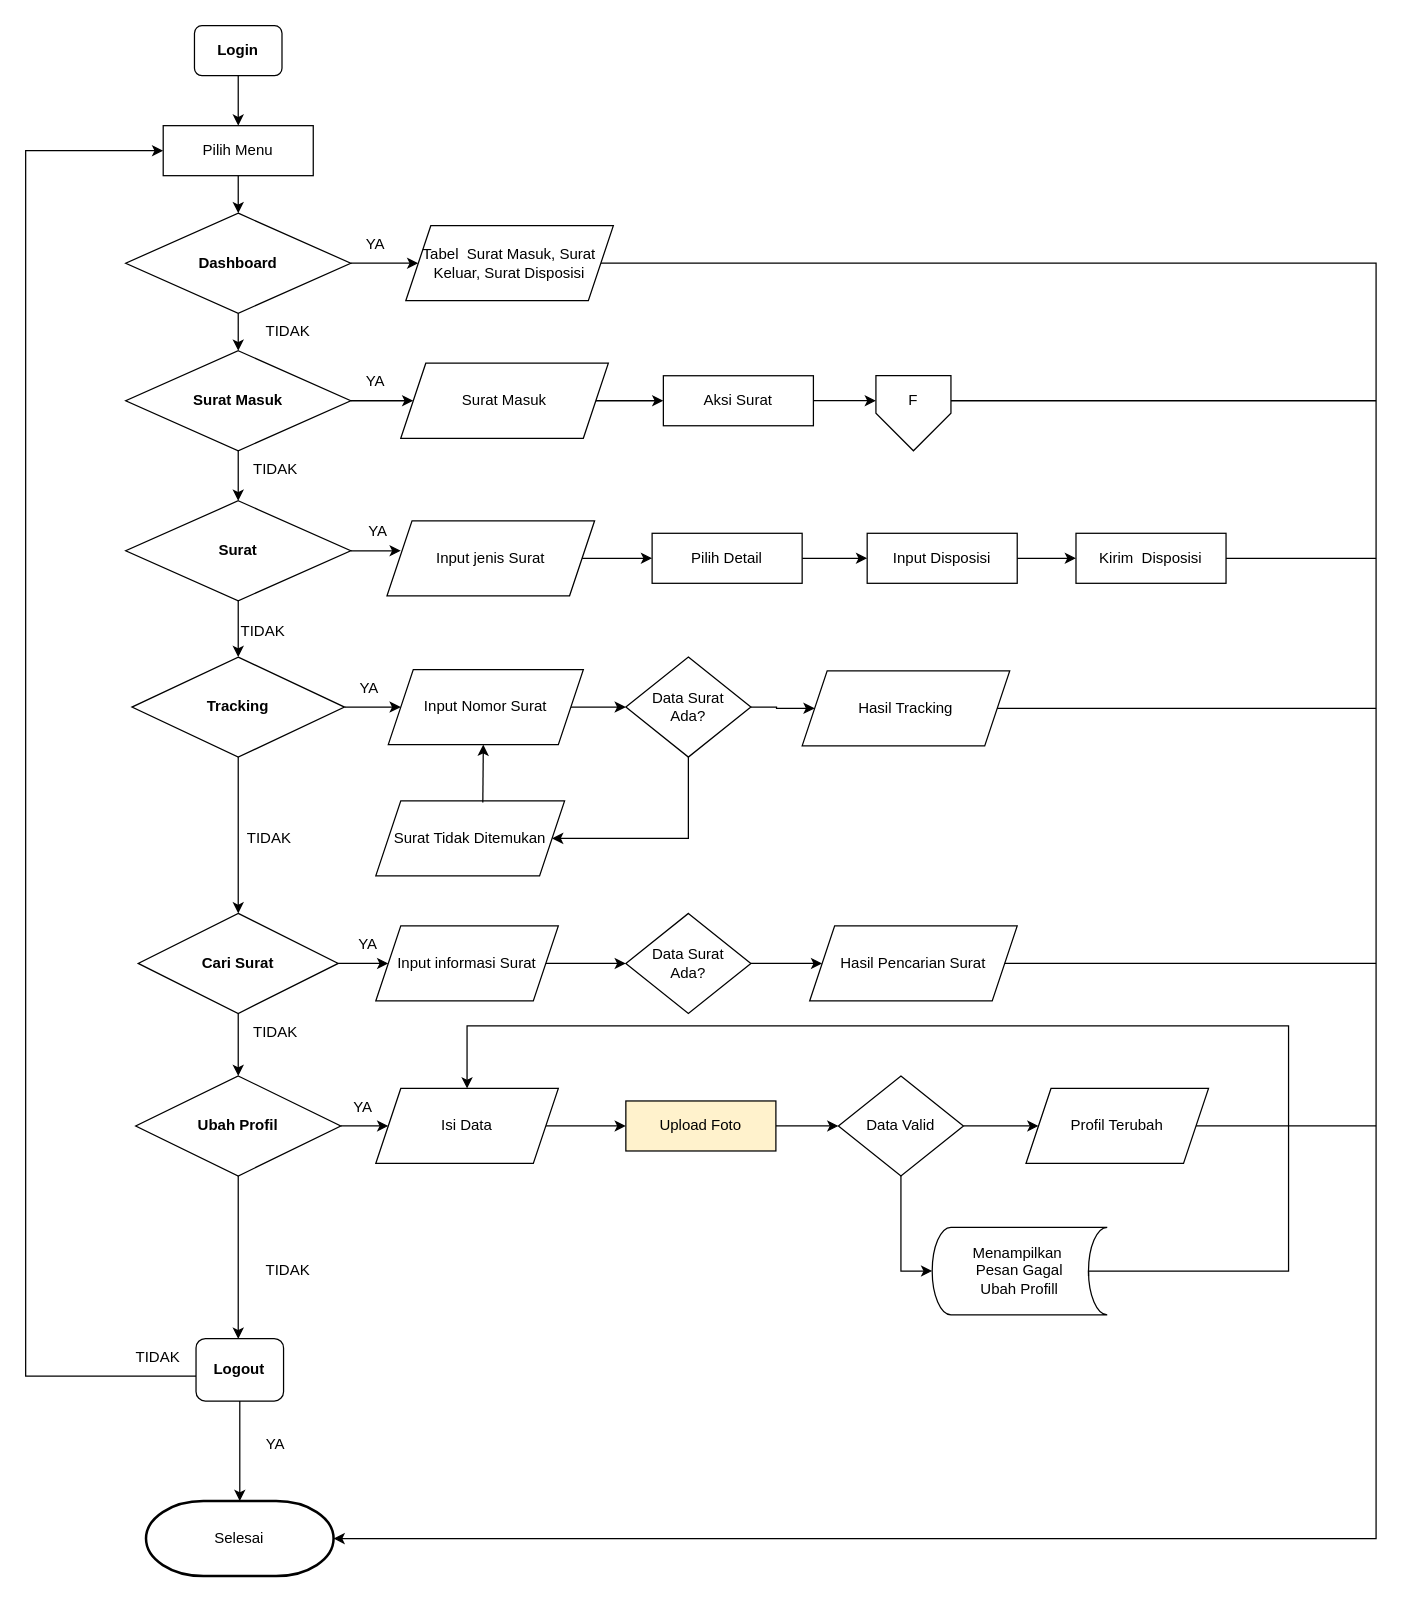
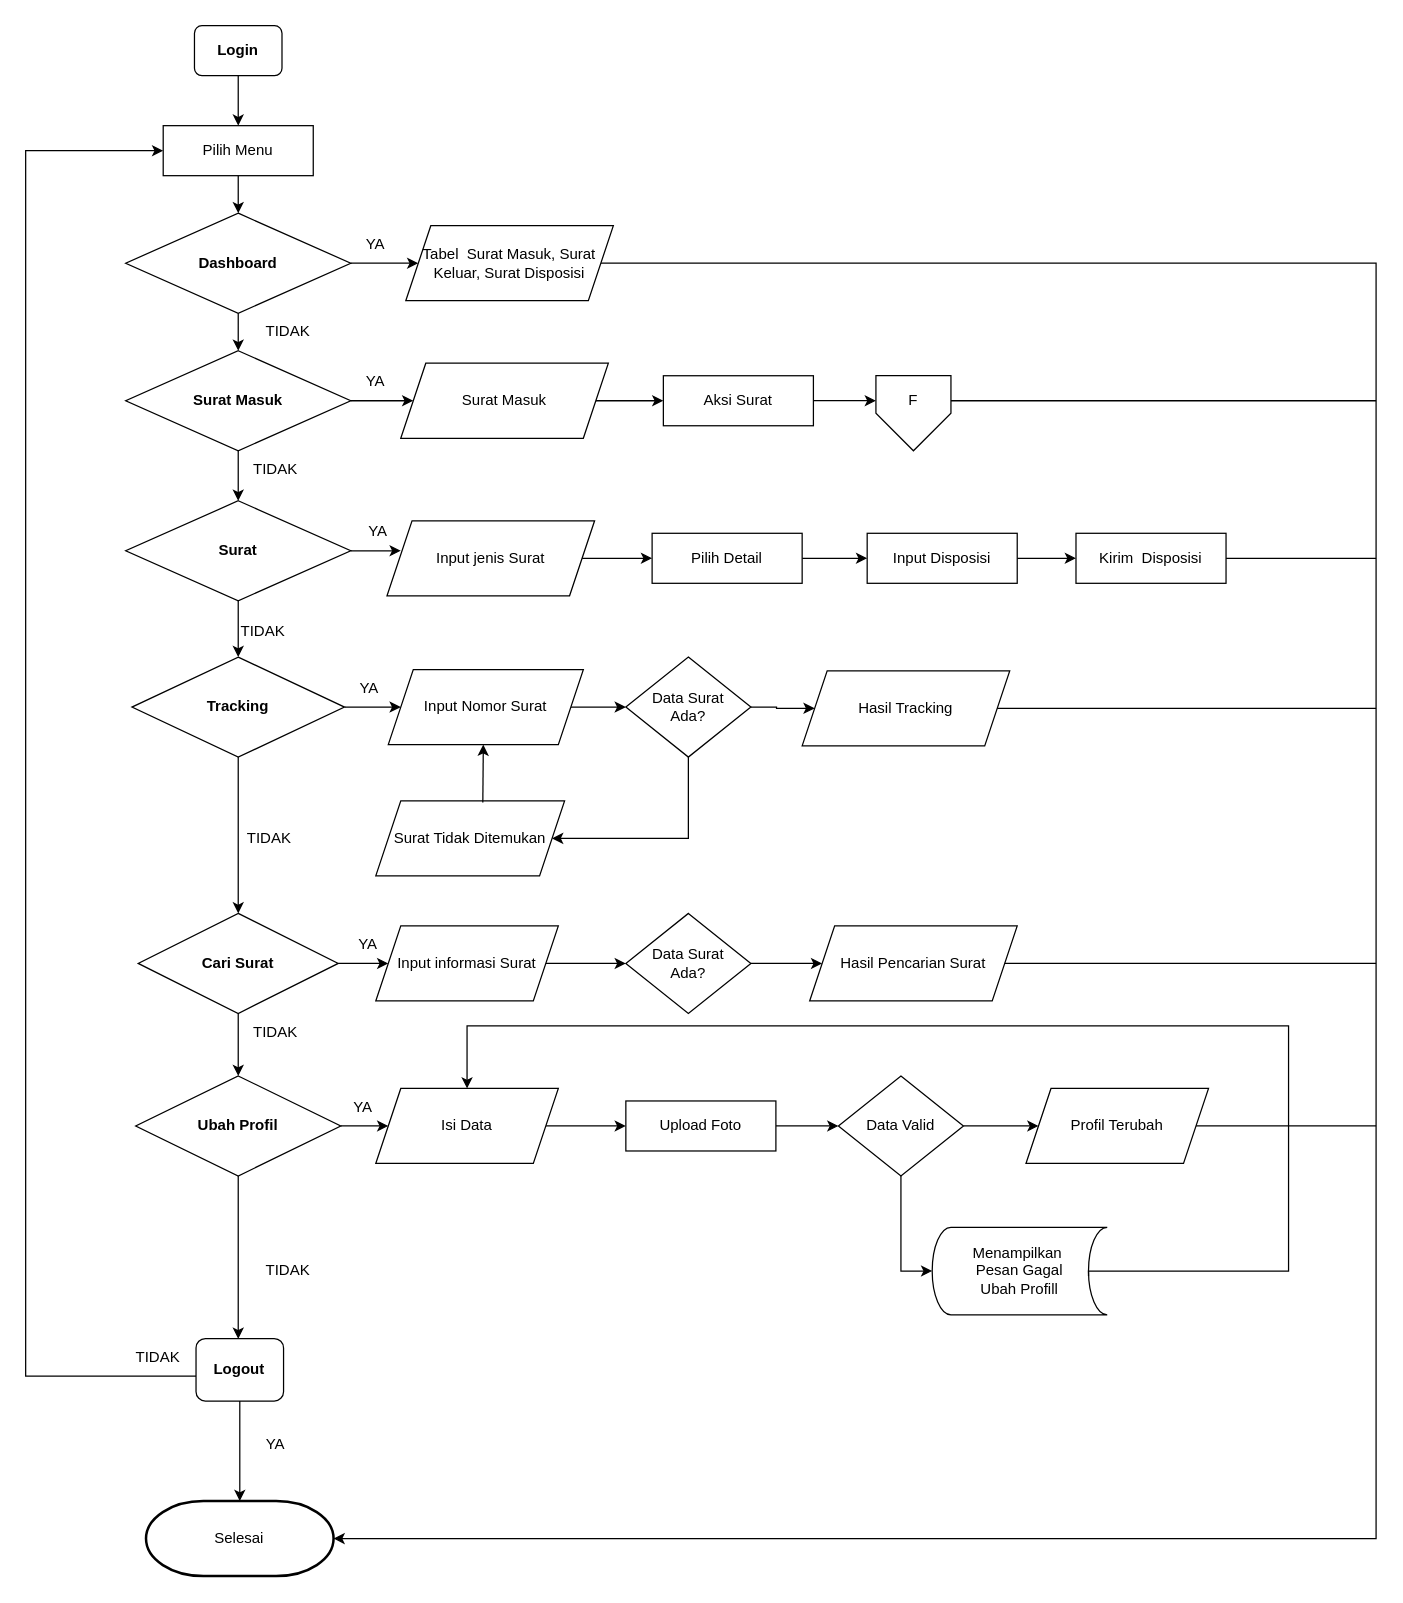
node "Upload Foto": fillcolor #fff2cc -> #ffffff
